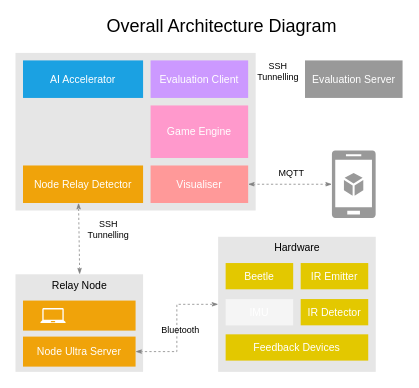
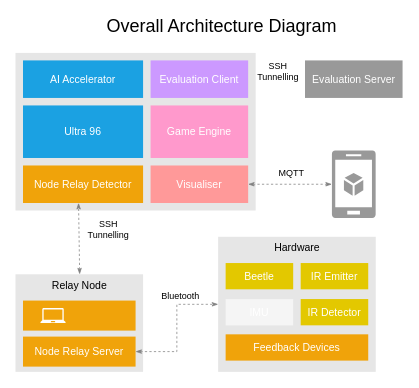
node "Ultra 96": added
node "Bluetooth": moved (180, 330) -> (180, 297)
node "Feedback Devices": fillcolor #e3c800 -> #f0a30a
node "Node Ultra Server": label "Node Ultra Server" -> "Node Relay Server"
